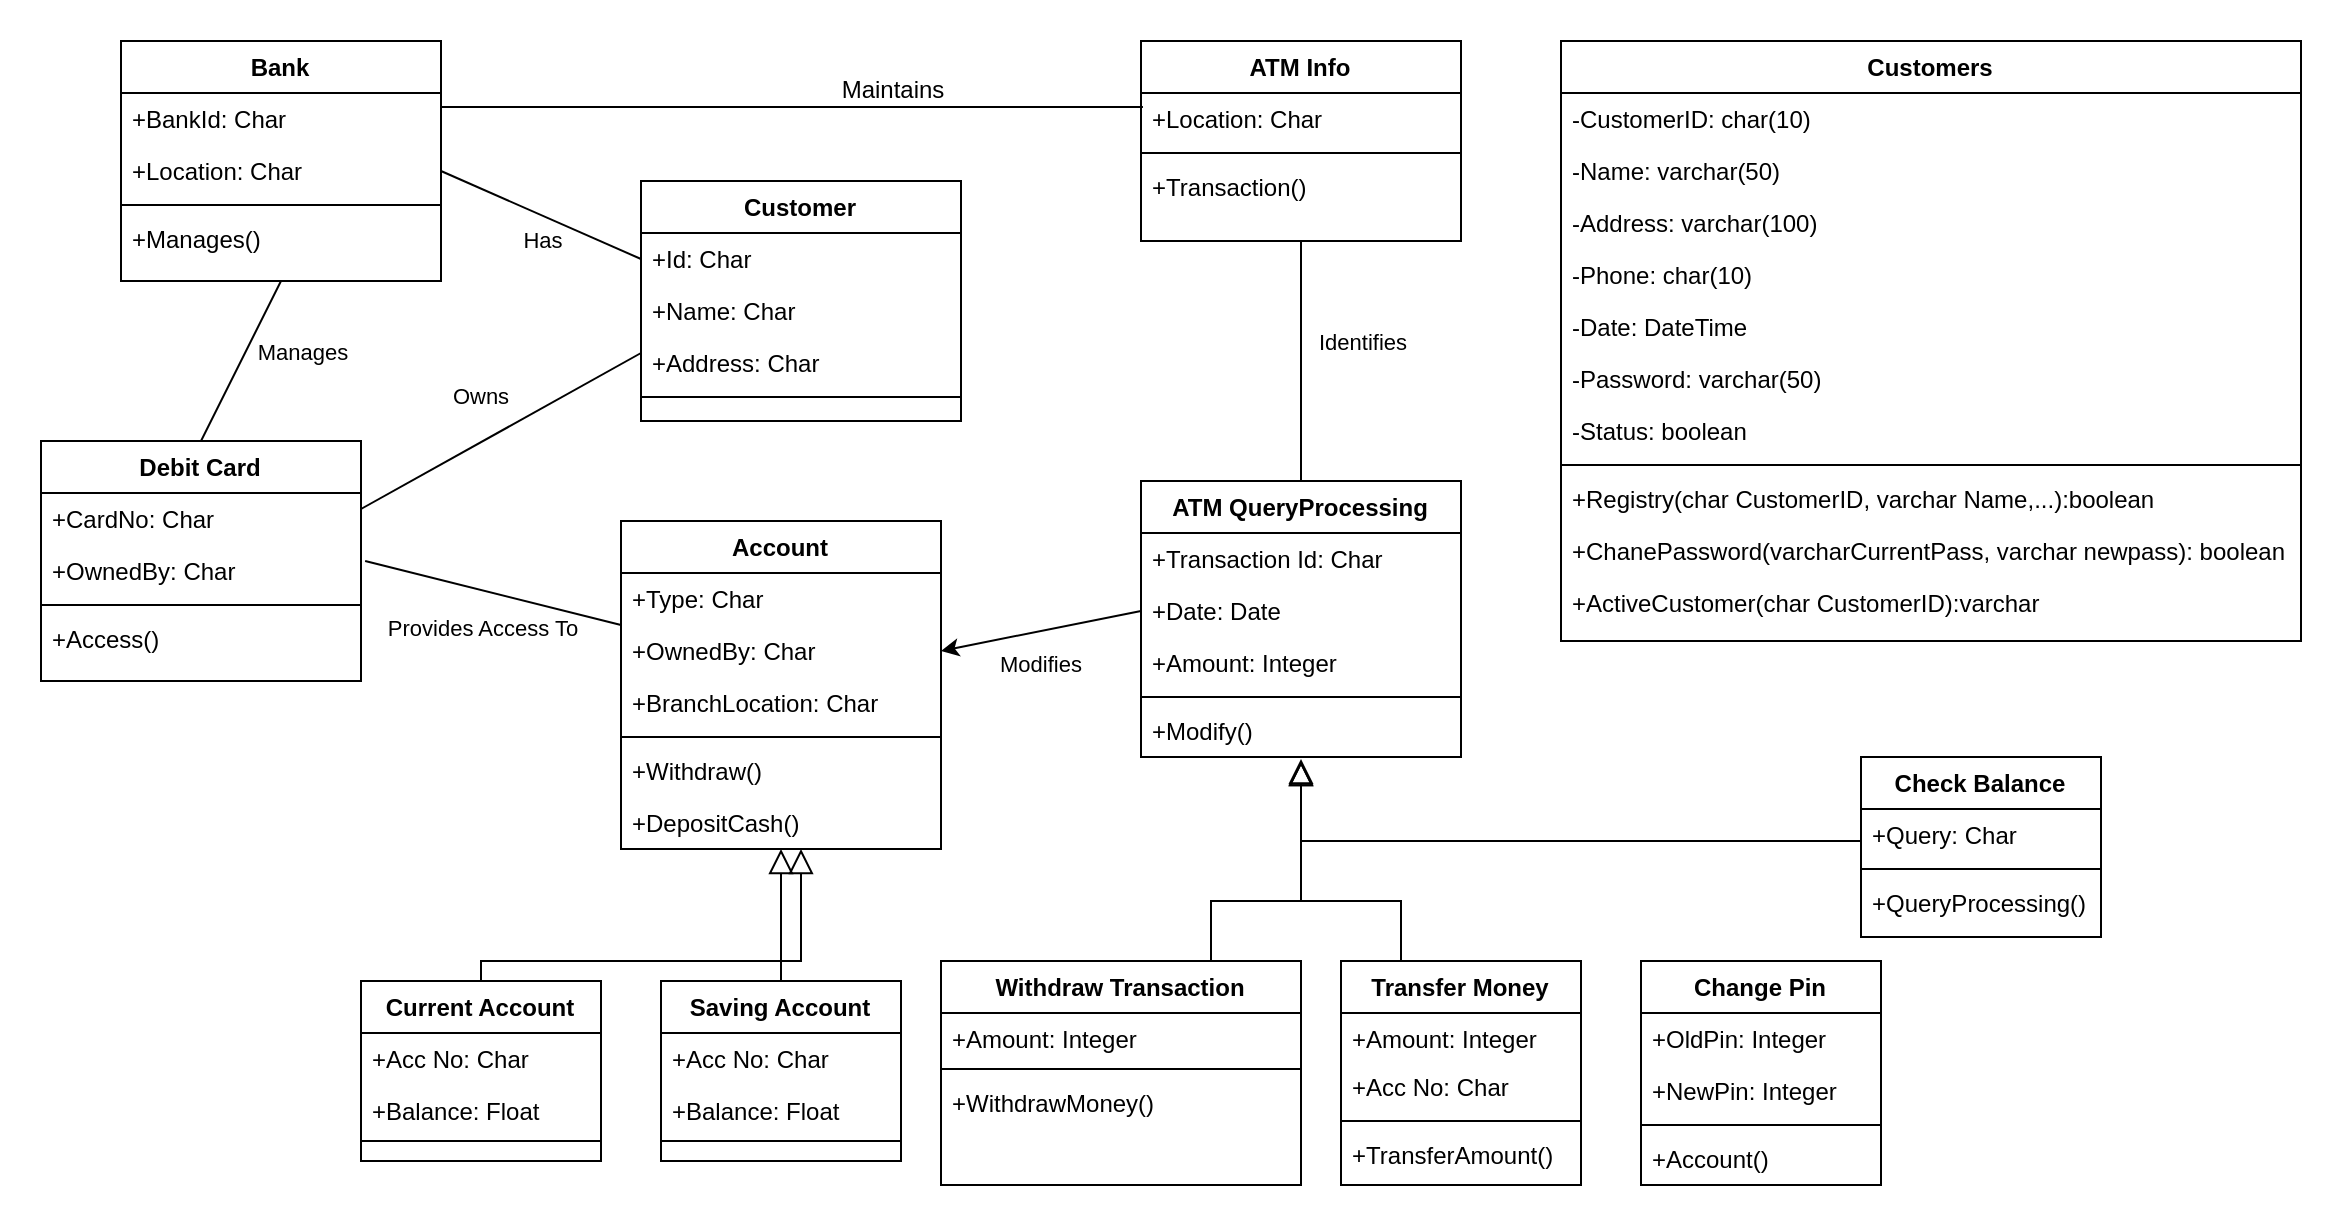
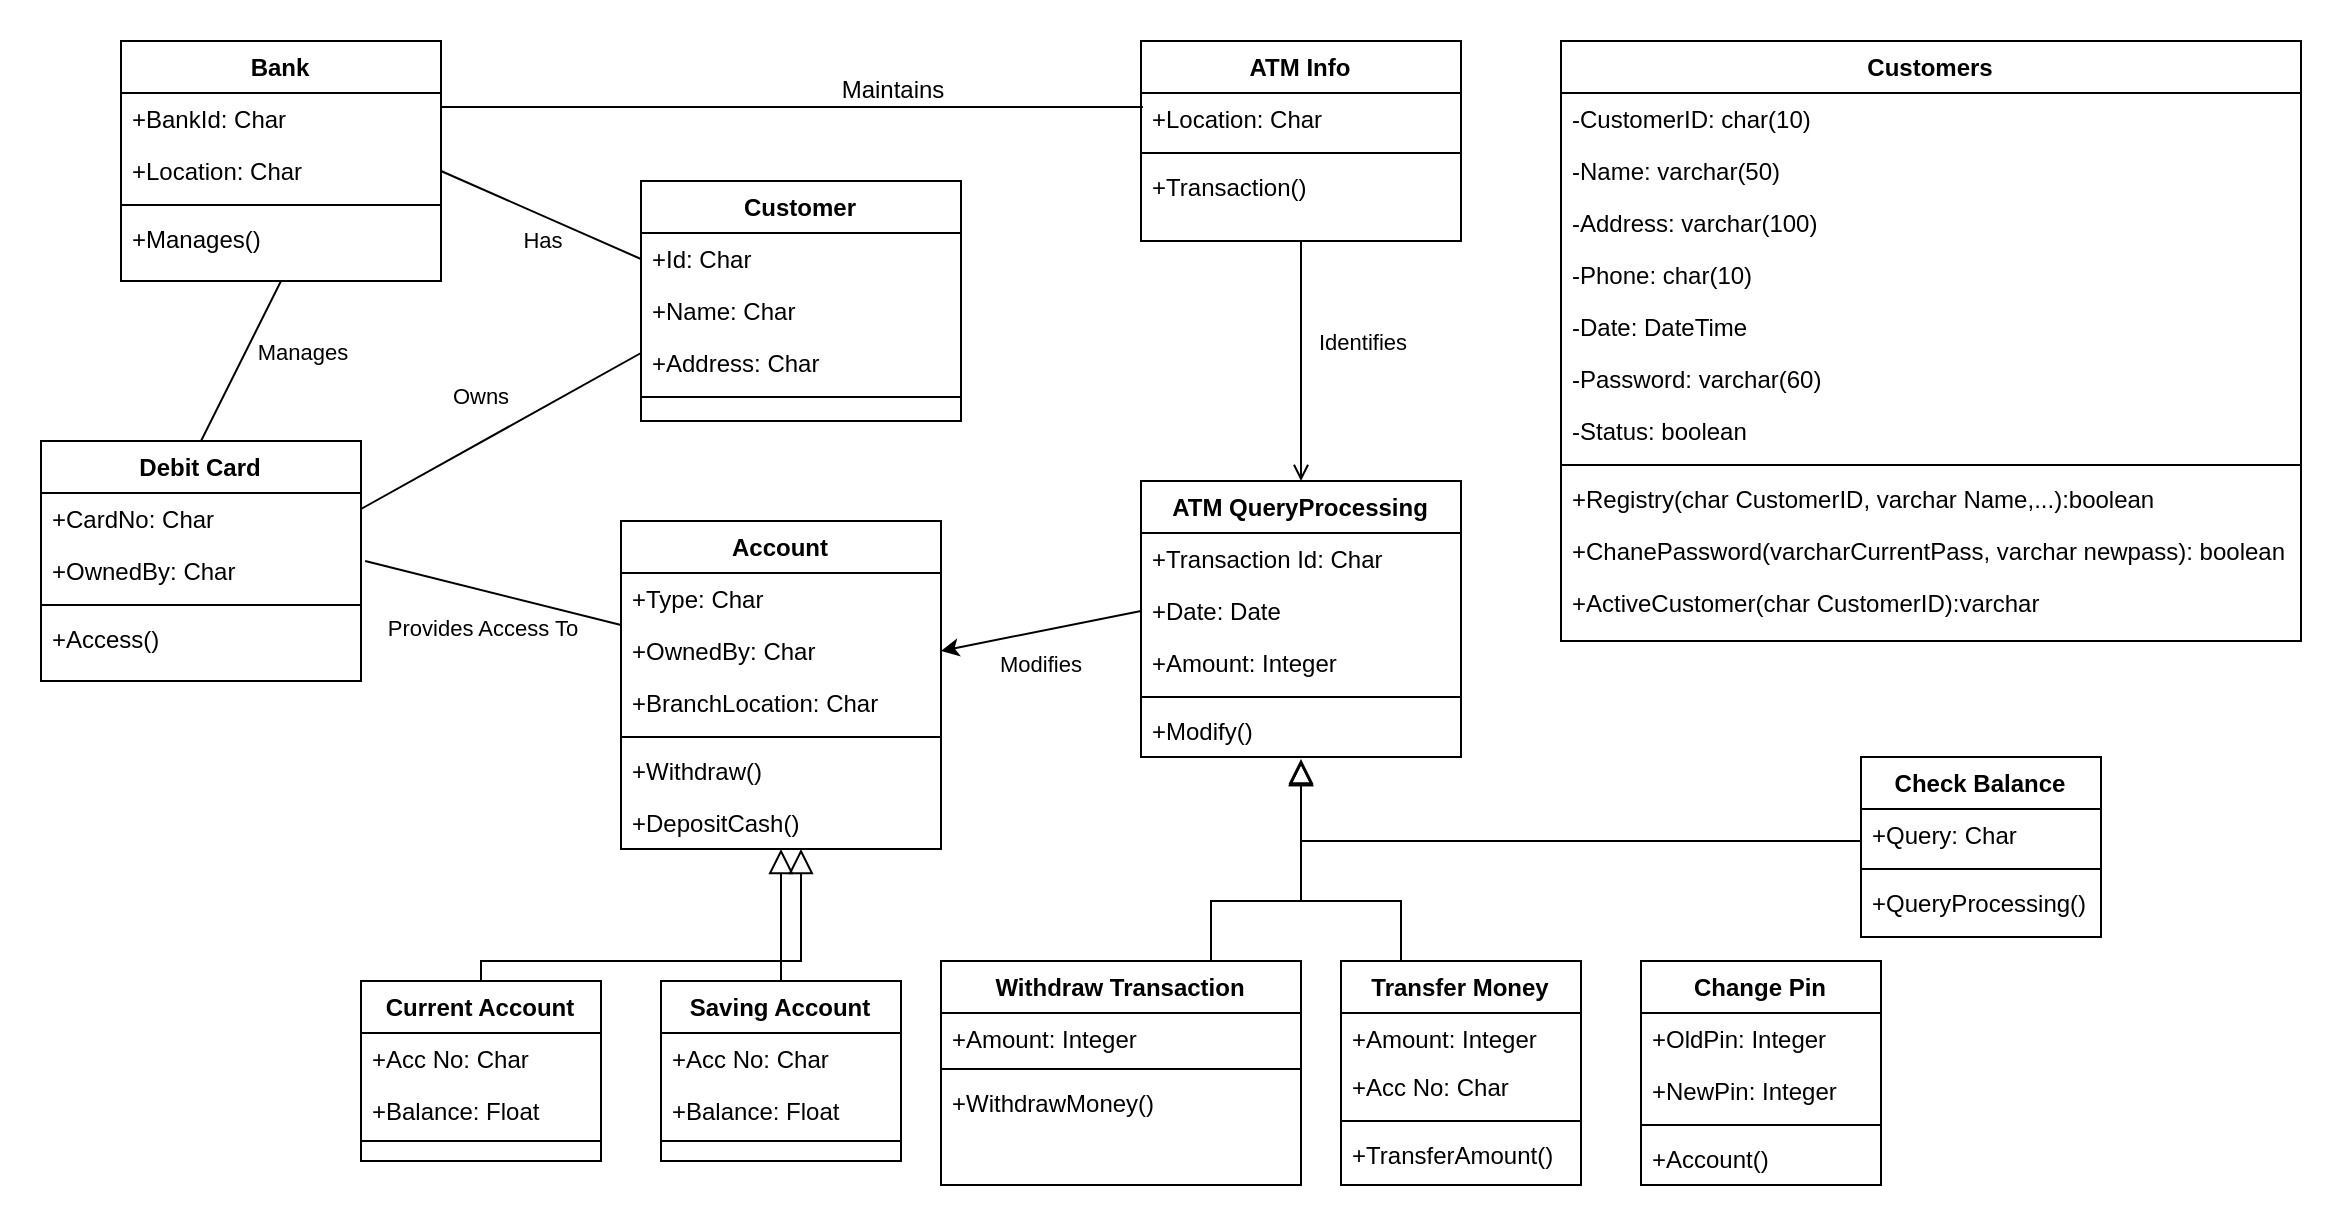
node "-Password: varchar(50)": label "-Password: varchar(50)" -> "-Password: varchar(60)"
edge "ATM Info" -- "ATM QueryProcessing": arrowhead none -> open
